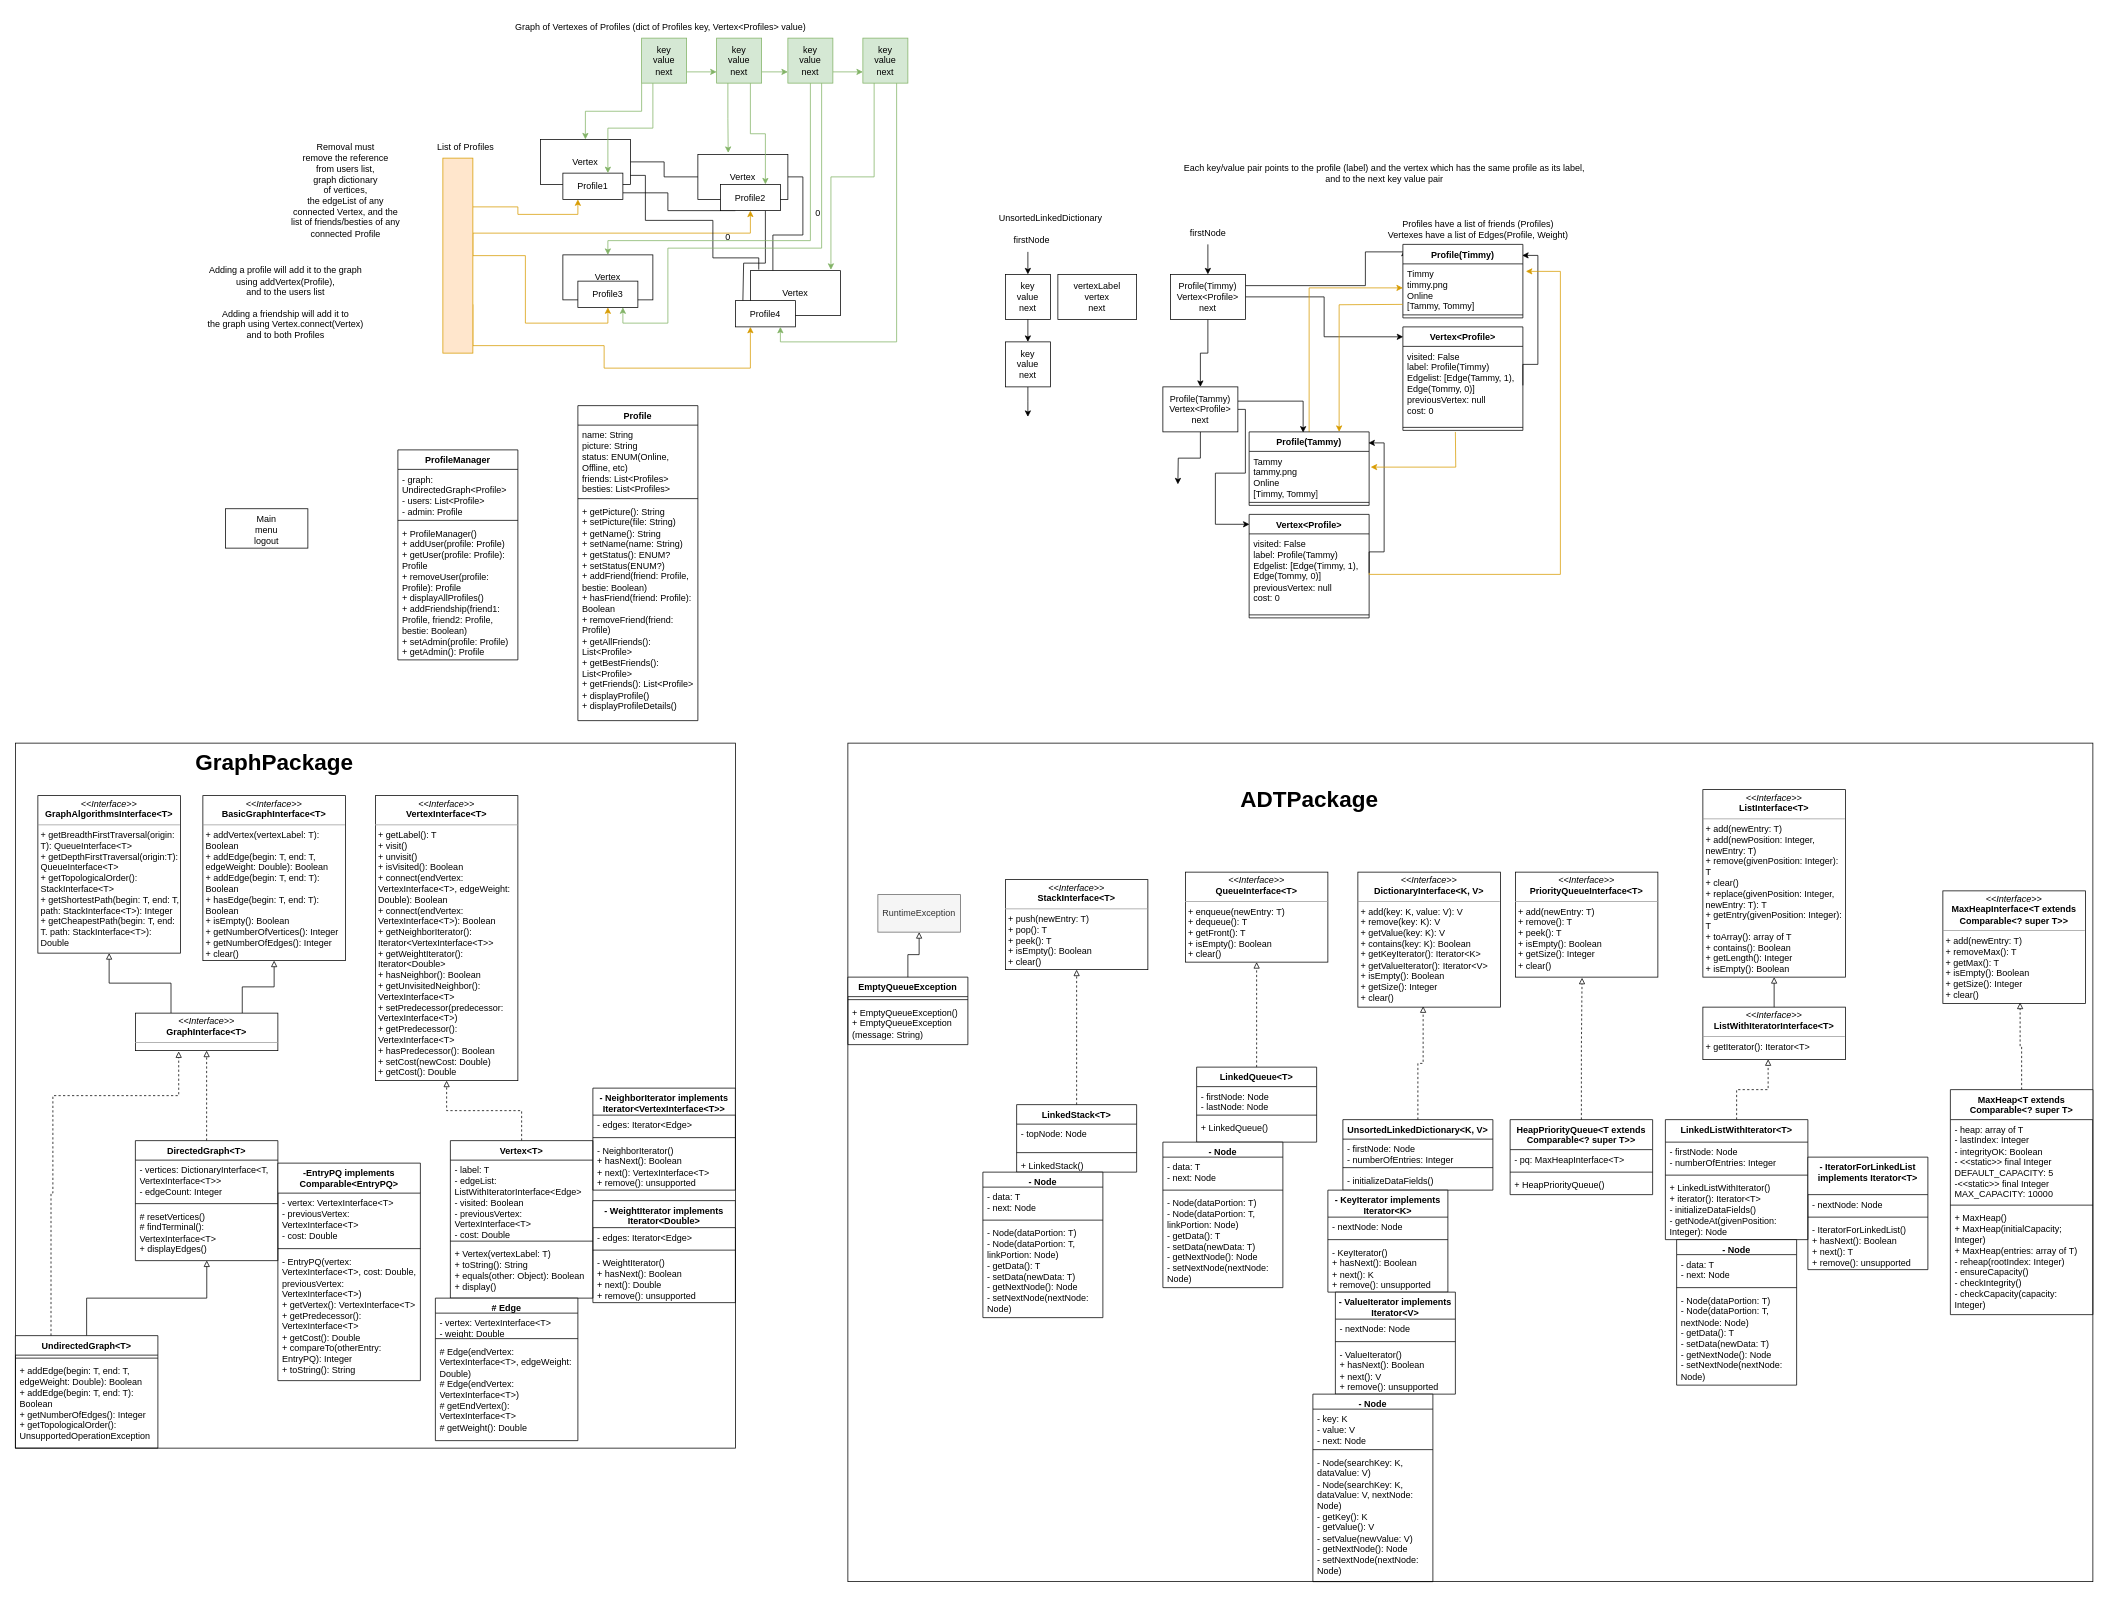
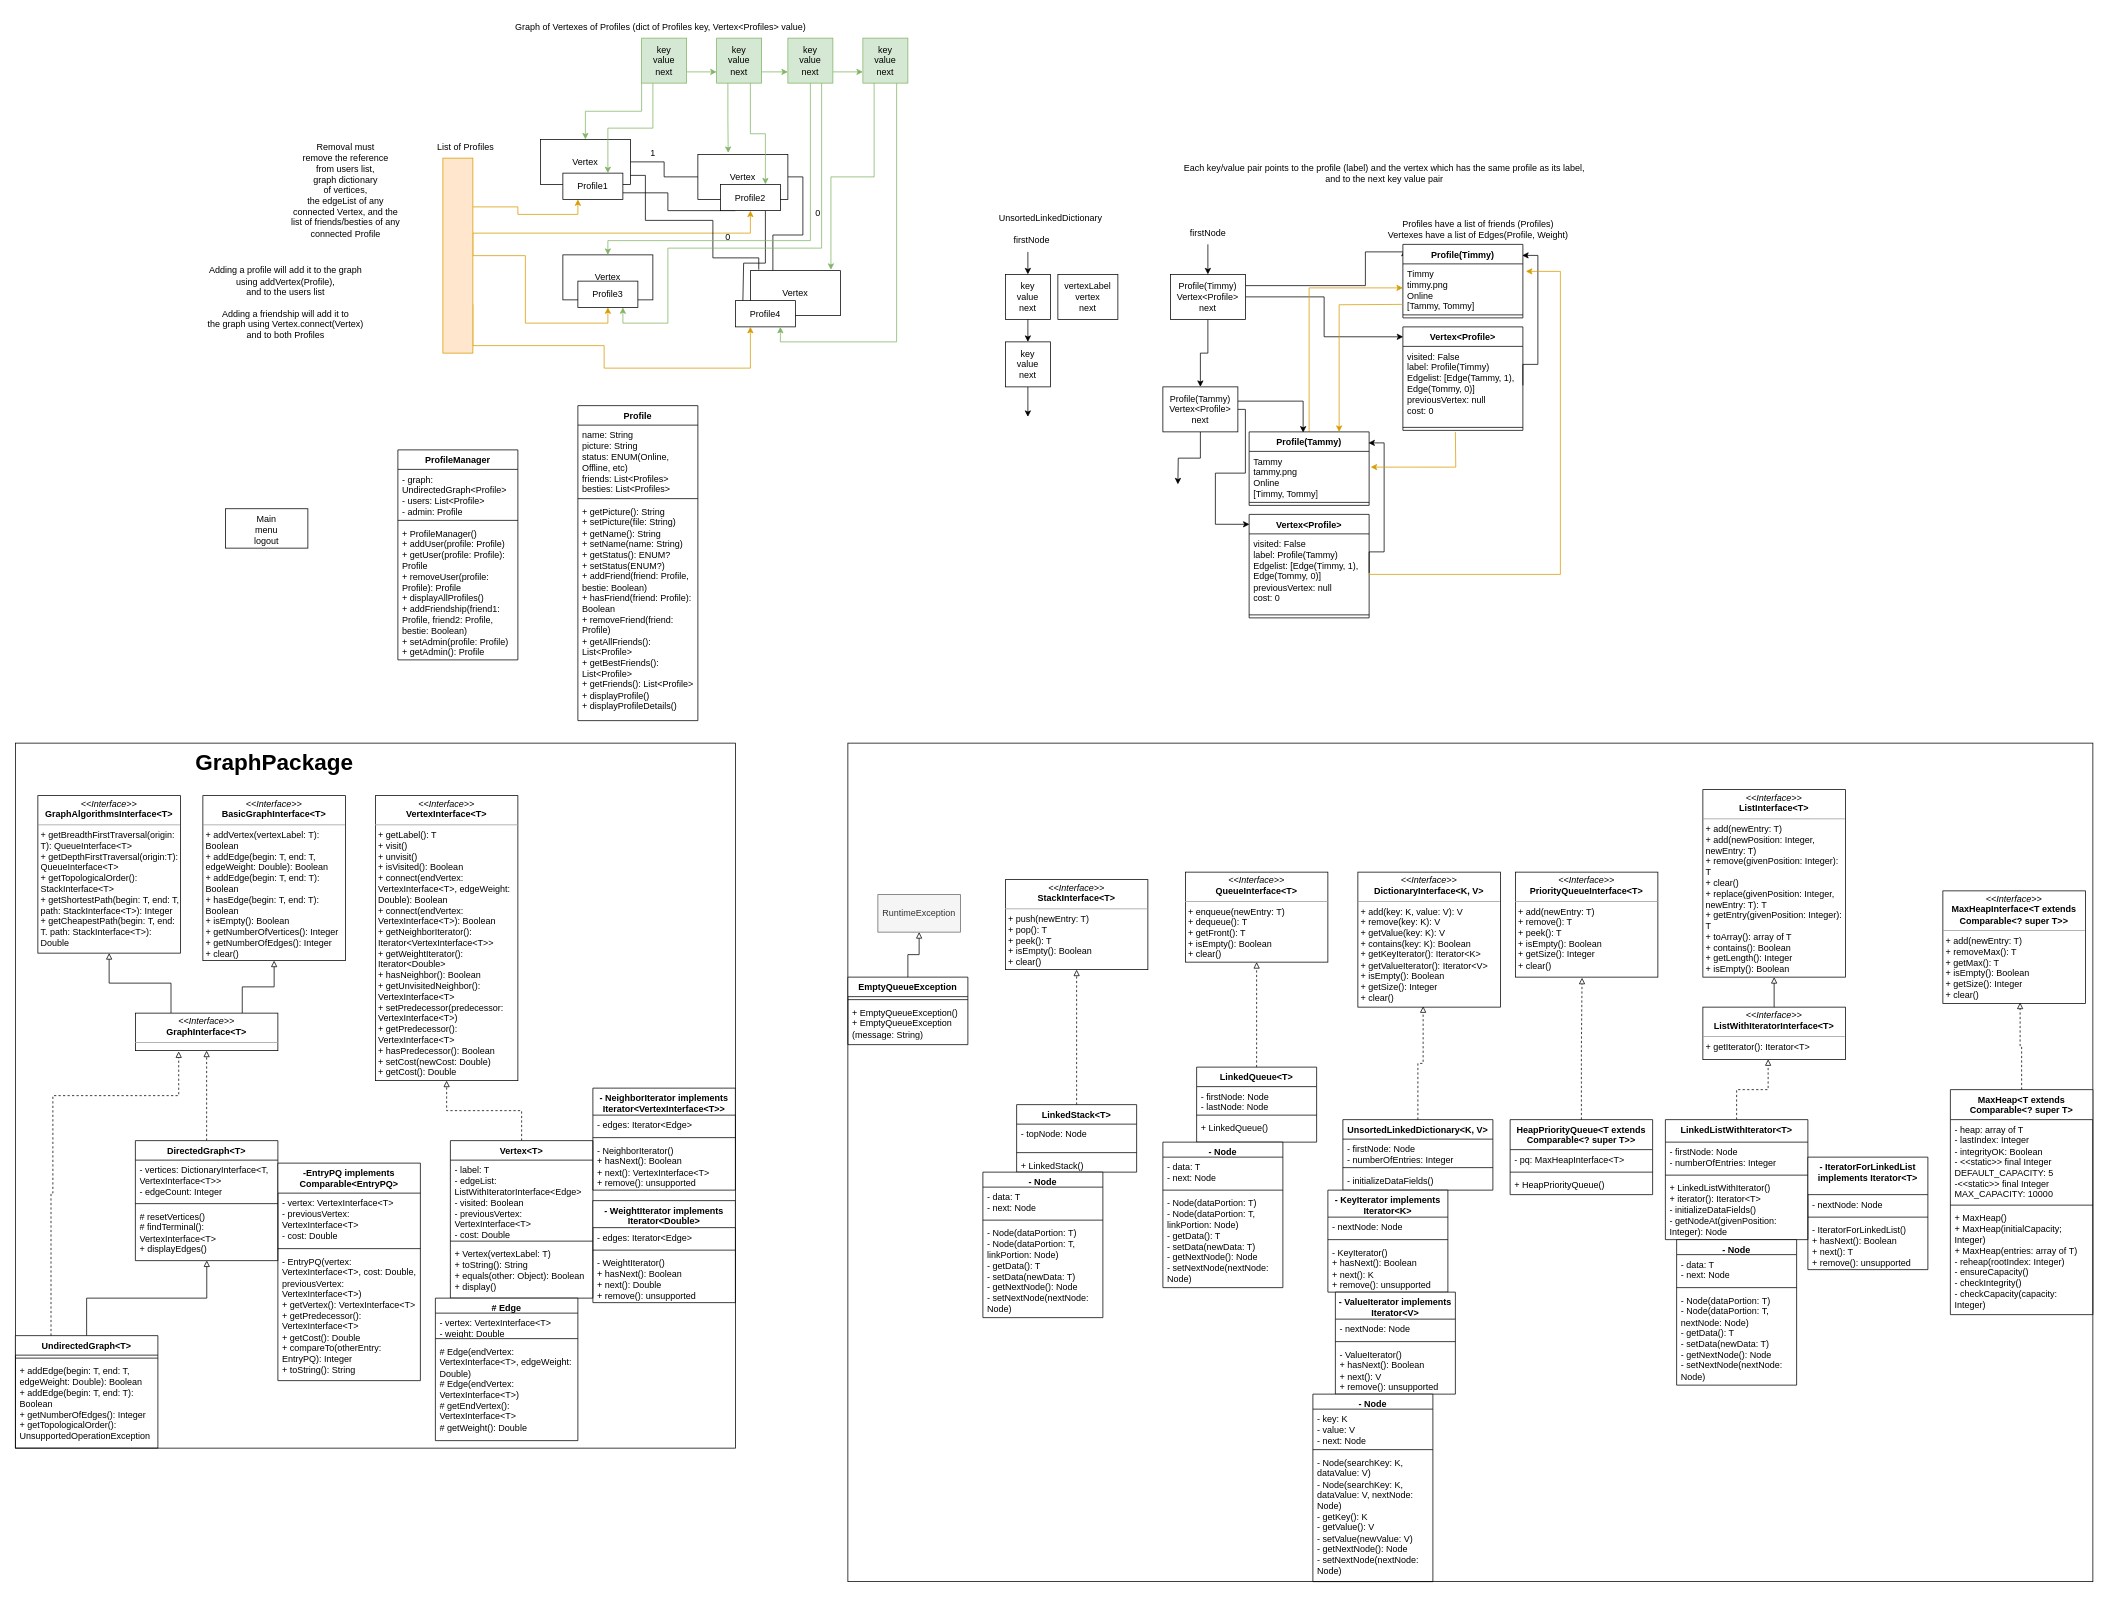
node "1": added
node "vertexLabel vertex next": size 79x45 -> 60x45
node "ADTPackage": removed
